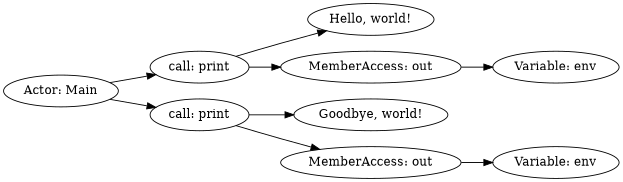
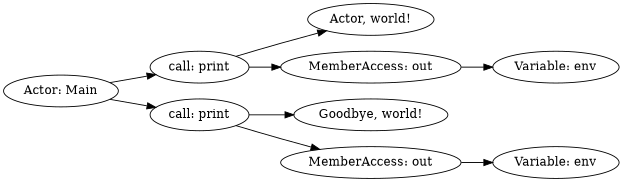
node "Hello, world!": label "Hello, world!" -> "Actor, world!"
